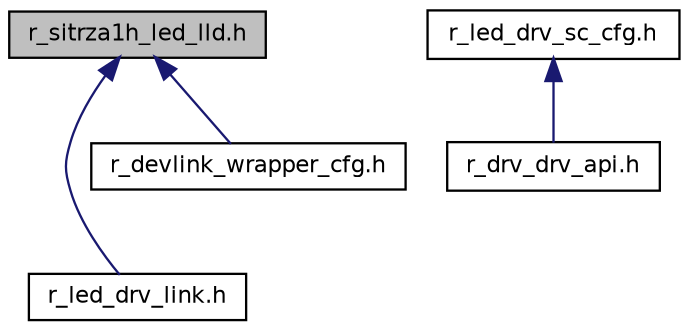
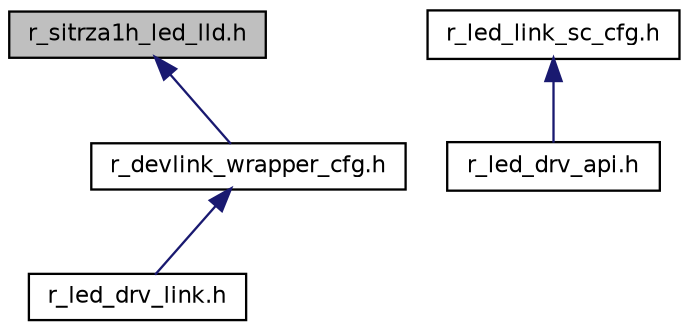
node "r_led_drv_sc_cfg.h": label "r_led_drv_sc_cfg.h" -> "r_led_link_sc_cfg.h"
node "r_drv_drv_api.h": label "r_drv_drv_api.h" -> "r_led_drv_api.h"
edge "r_led_drv_link.h" -> "r_sitrza1h_led_lld.h": now "r_led_drv_link.h" -> "r_devlink_wrapper_cfg.h"
